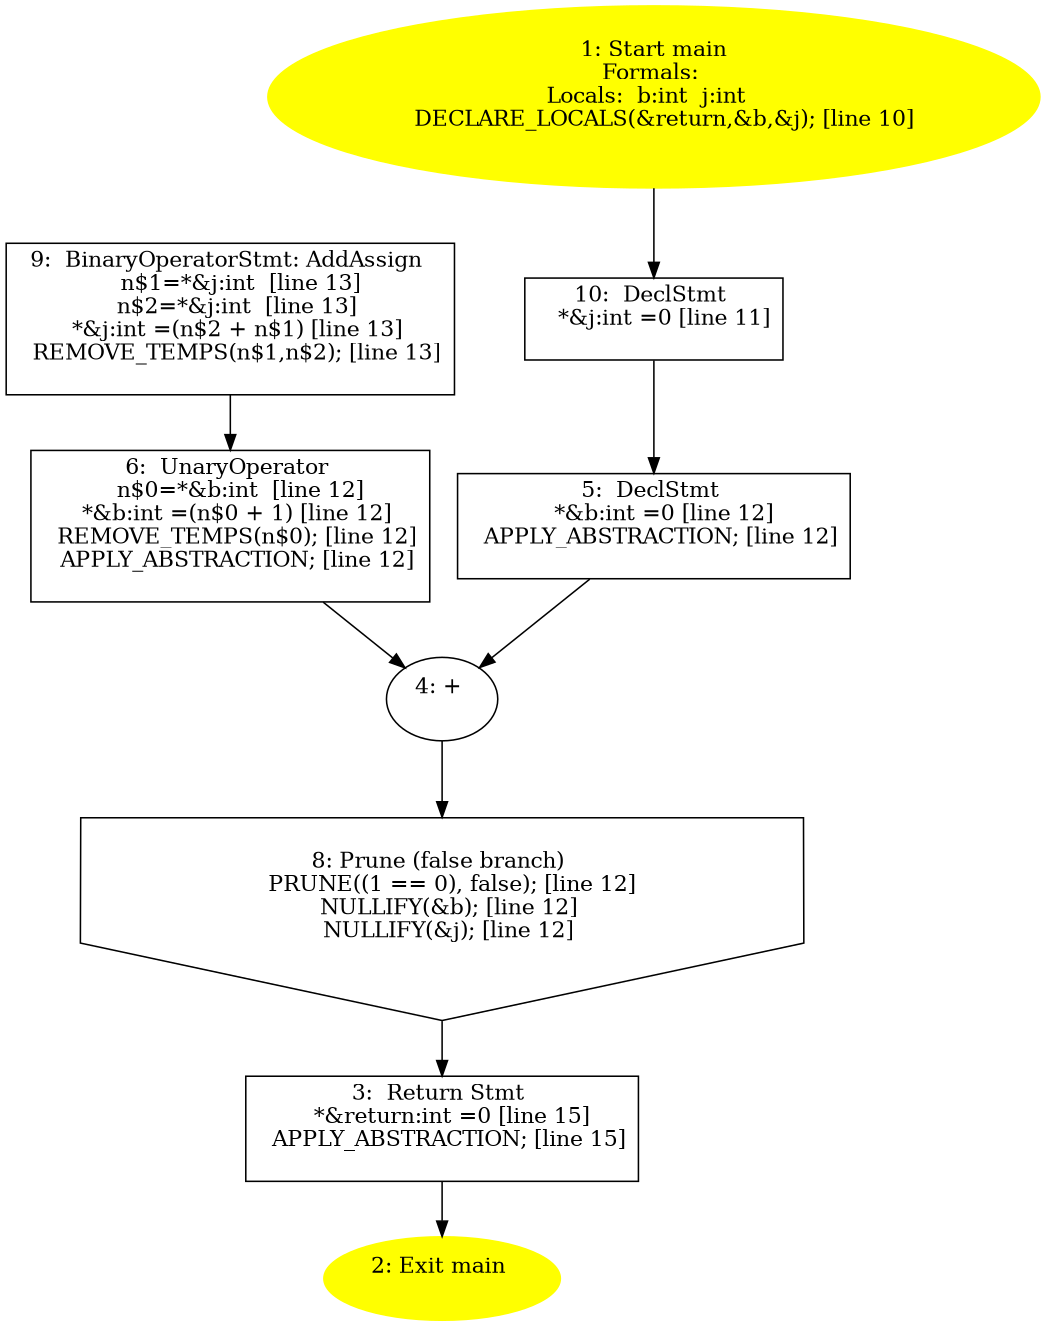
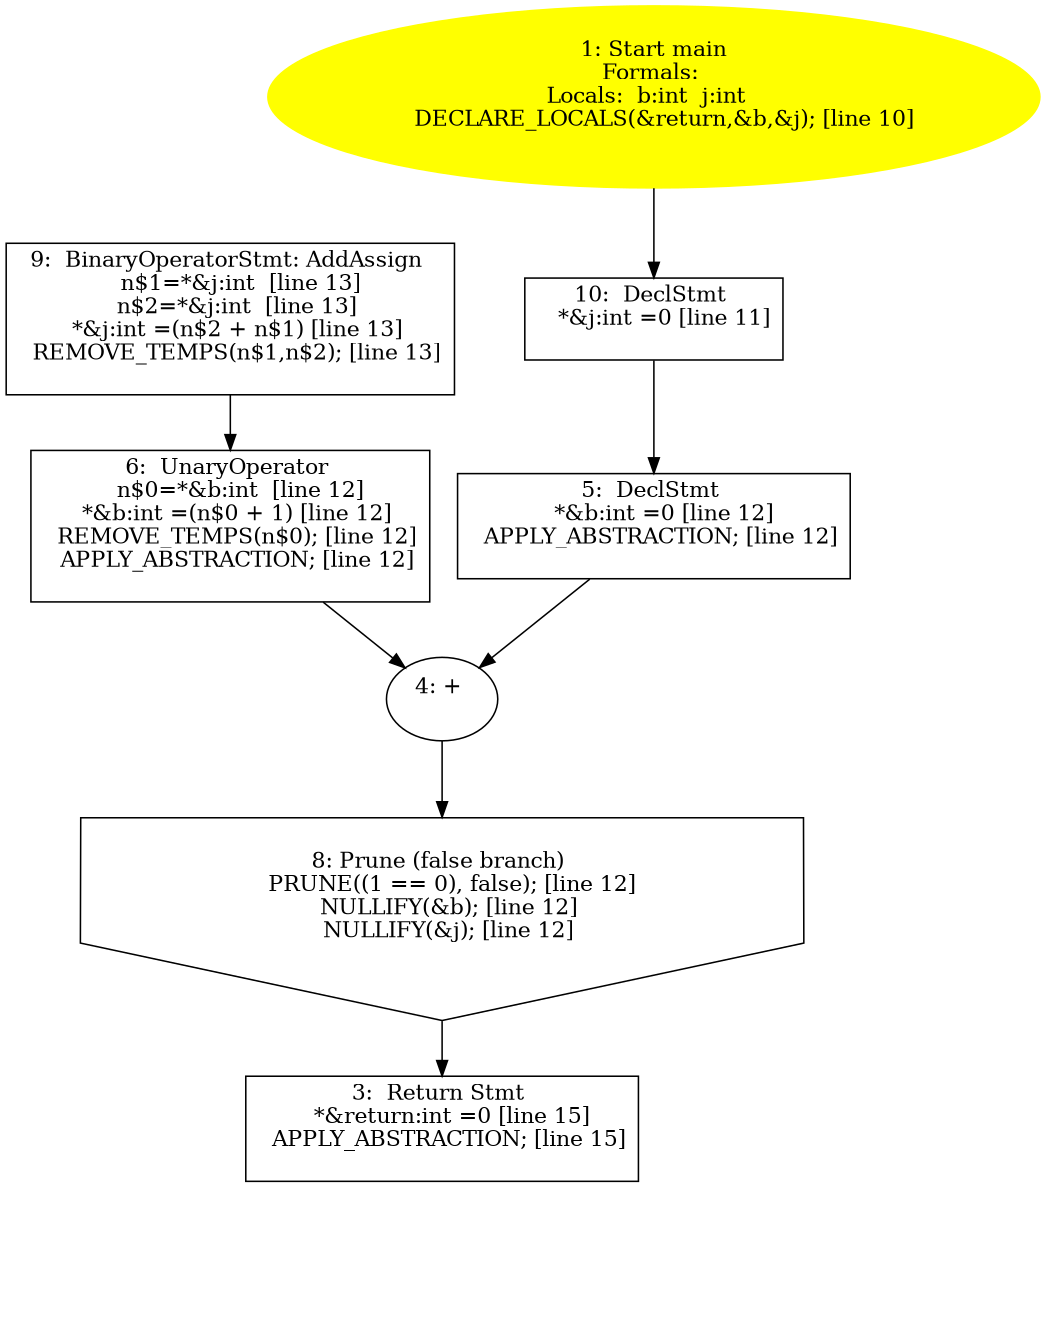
node "2: Exit main": removed
